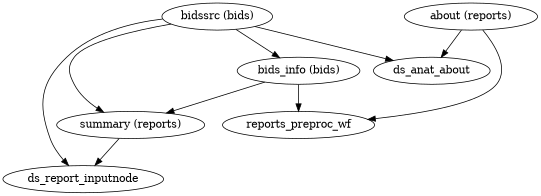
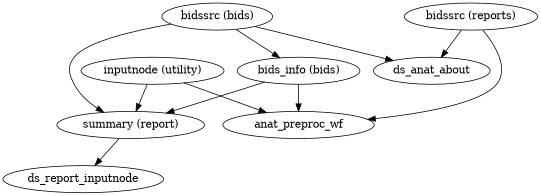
node "about (reports)": label "about (reports)" -> "bidssrc (reports)"
edge "bidssrc (bids)" -> "ds_report_inputnode": removed
node "inputnode (utility)": added
node "summary (reports)": label "summary (reports)" -> "summary (report)"
node "reports_preproc_wf": label "reports_preproc_wf" -> "anat_preproc_wf"
